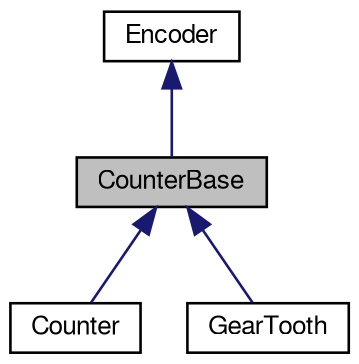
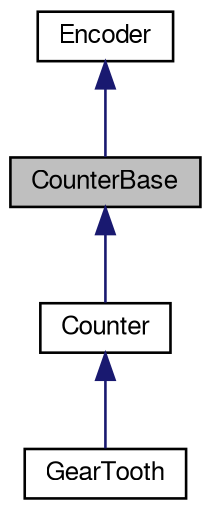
edge "GearTooth" -> "CounterBase": now "GearTooth" -> "Counter"
